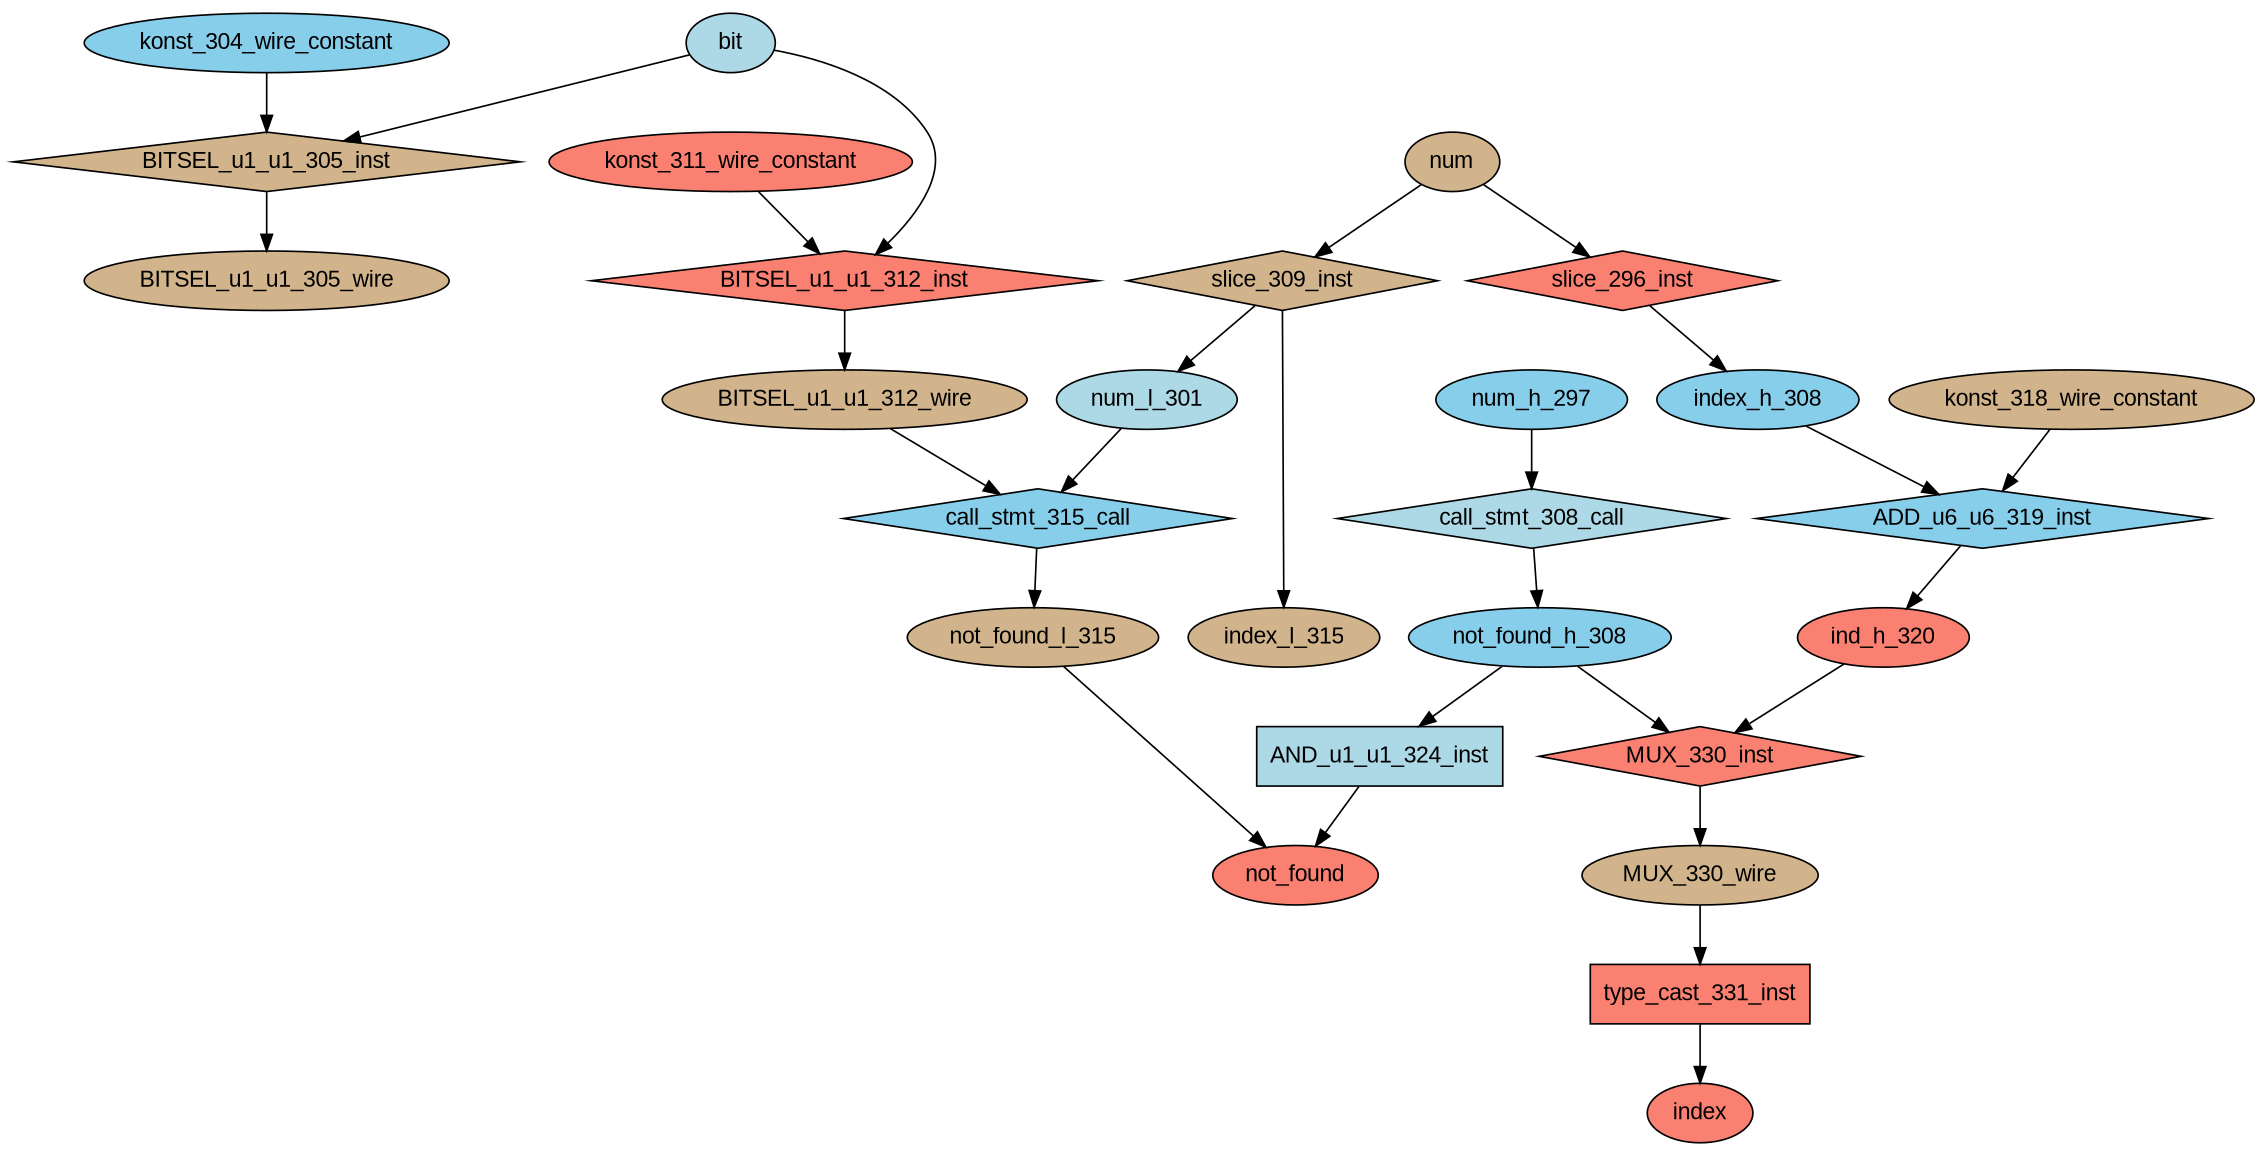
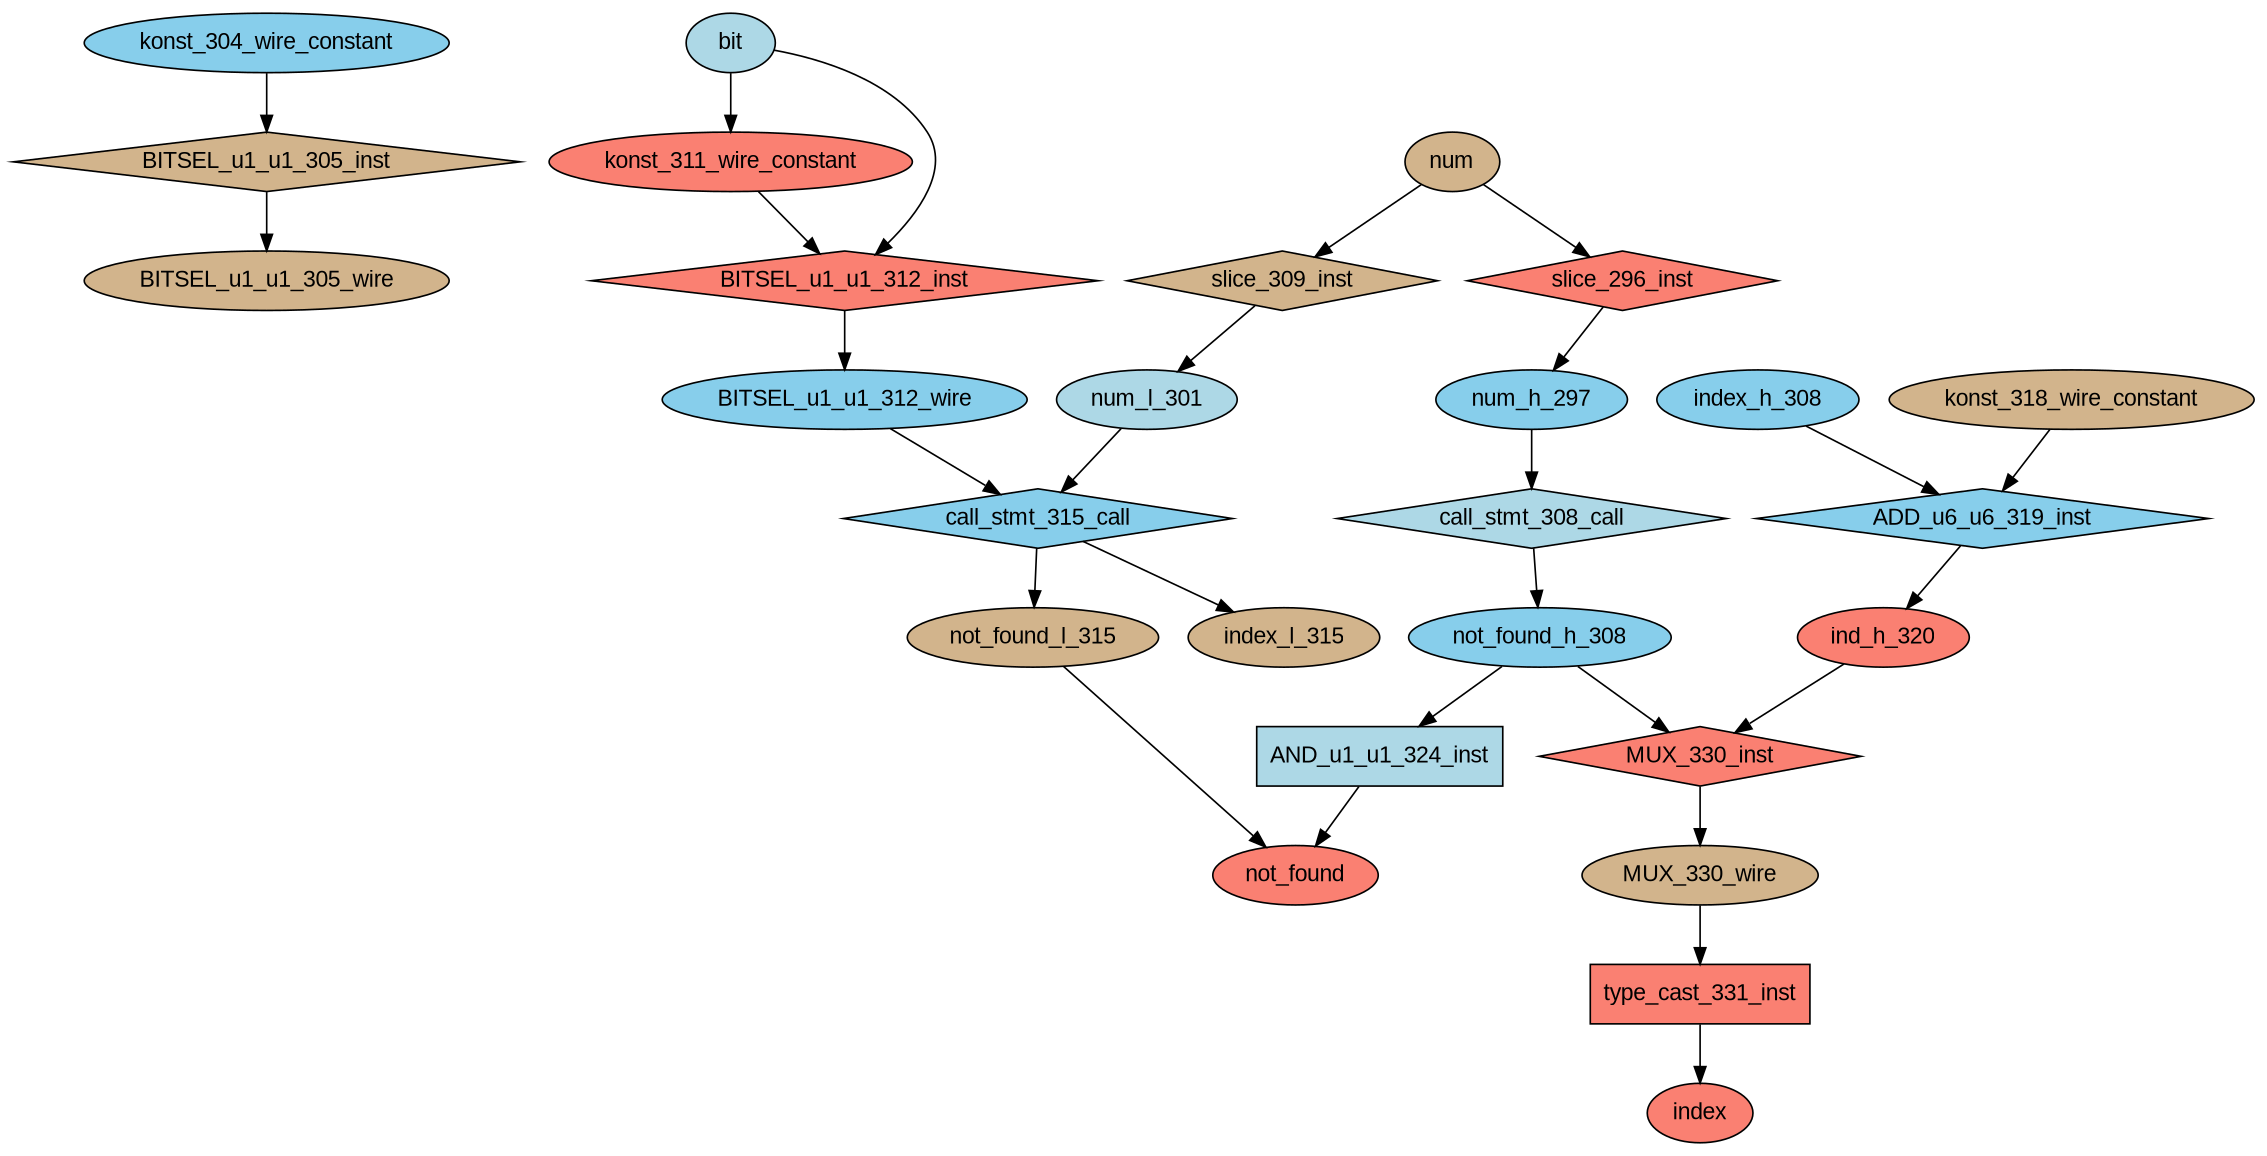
edge "bit" -> "BITSEL_u1_u1_305_inst": now "bit" -> "konst_311_wire_constant"
edge "slice_296_inst" -> "index_h_308": now "slice_296_inst" -> "num_h_297"
node "BITSEL_u1_u1_312_wire": fillcolor tan -> skyblue
edge "slice_309_inst" -> "index_l_315": now "call_stmt_315_call" -> "index_l_315"
